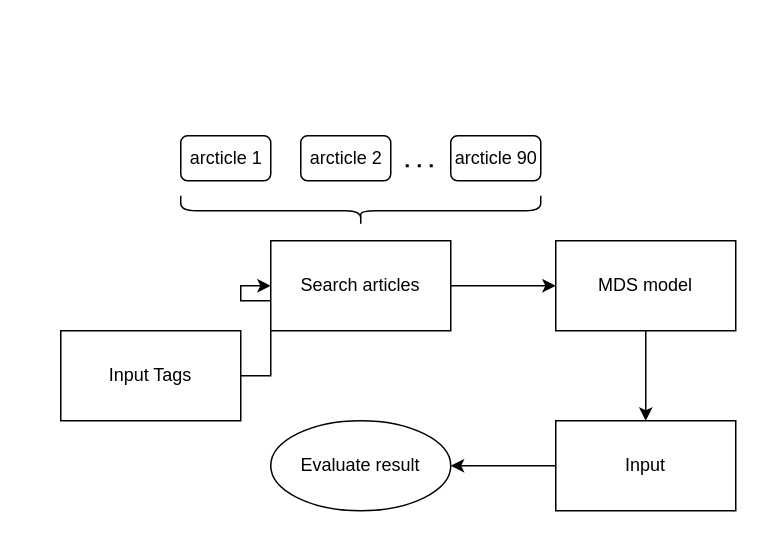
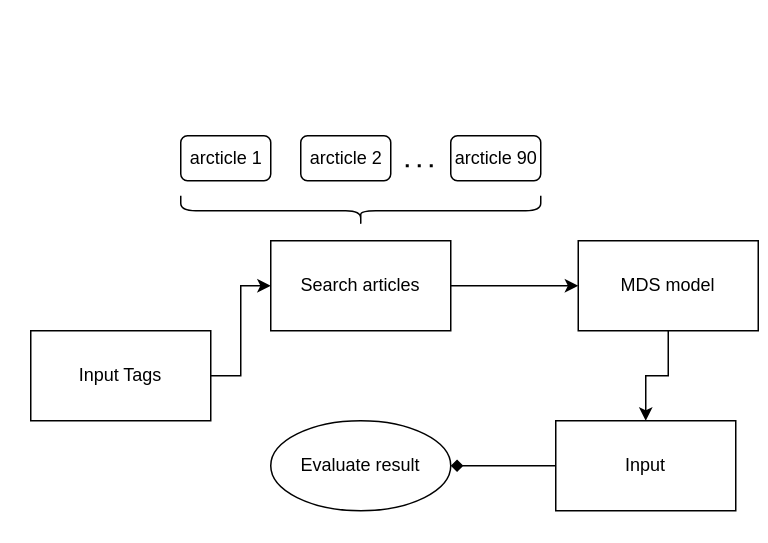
node "MDS model": moved (646, 286) -> (668, 286)
node "Input Tags": moved (151, 376) -> (121, 376)
edge "Input" -> "Evaluate result": arrowhead classic -> diamond
